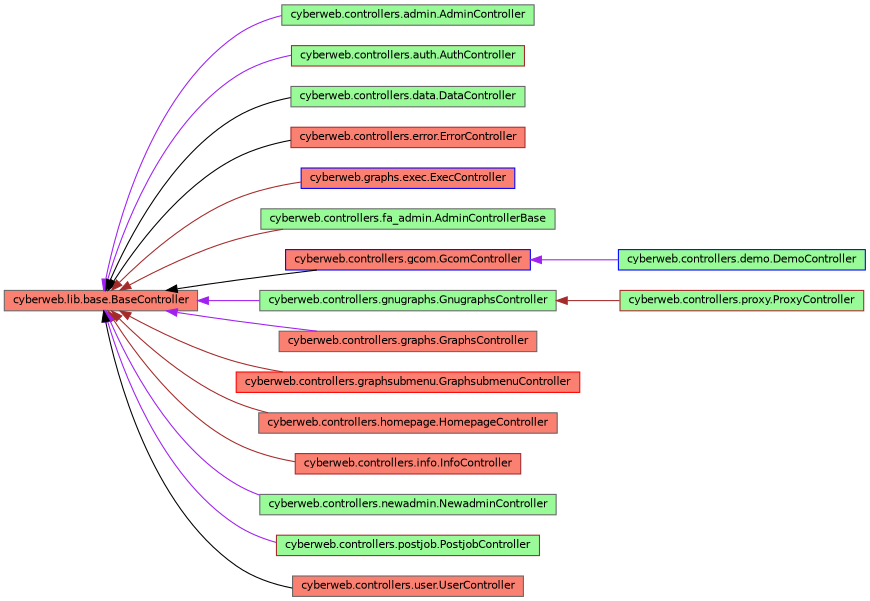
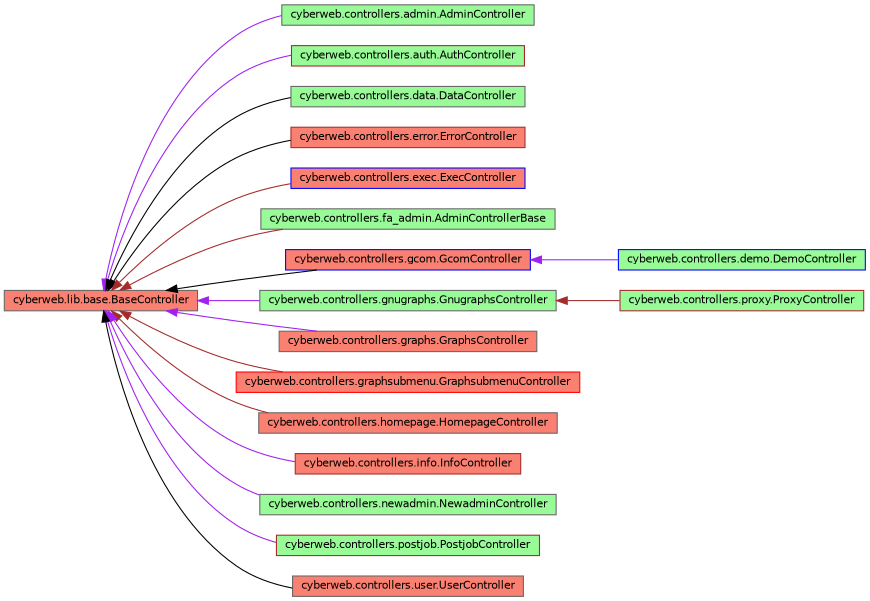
node "cyberweb.graphs.exec.ExecController": label "cyberweb.graphs.exec.ExecController" -> "cyberweb.controllers.exec.ExecController"
edge "cyberweb.controllers.info.InfoController" -> "cyberweb.lib.base.BaseController": color brown -> purple
